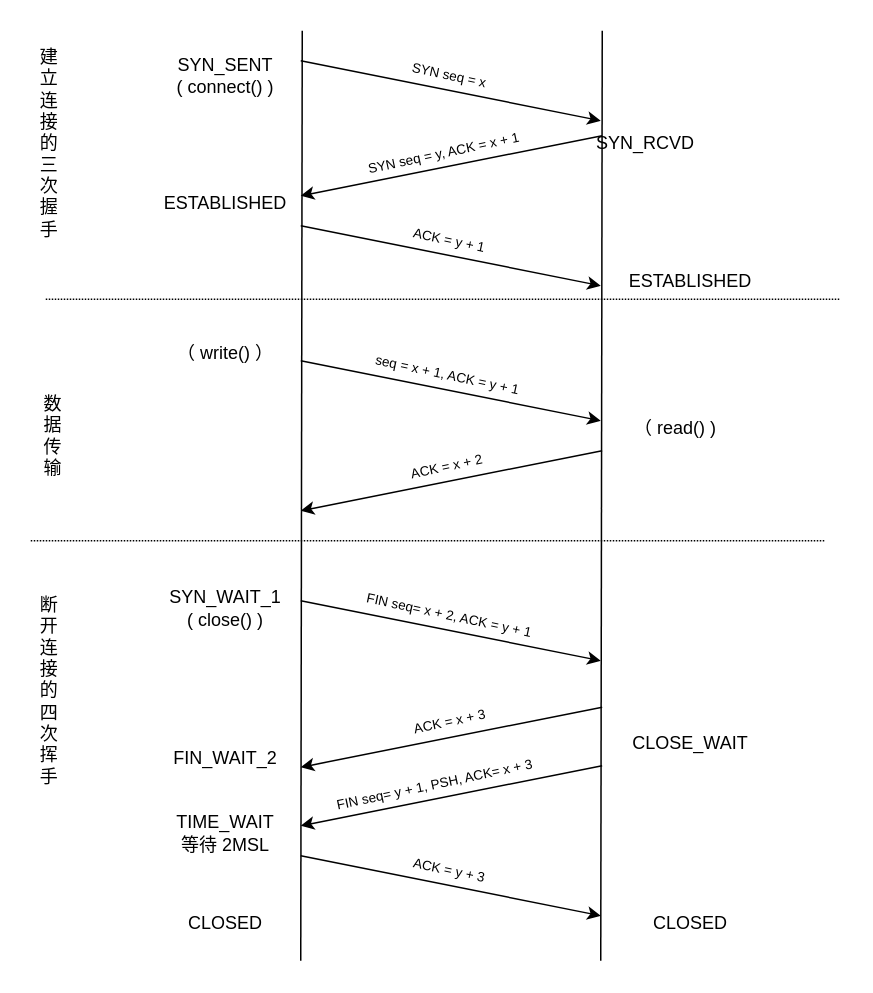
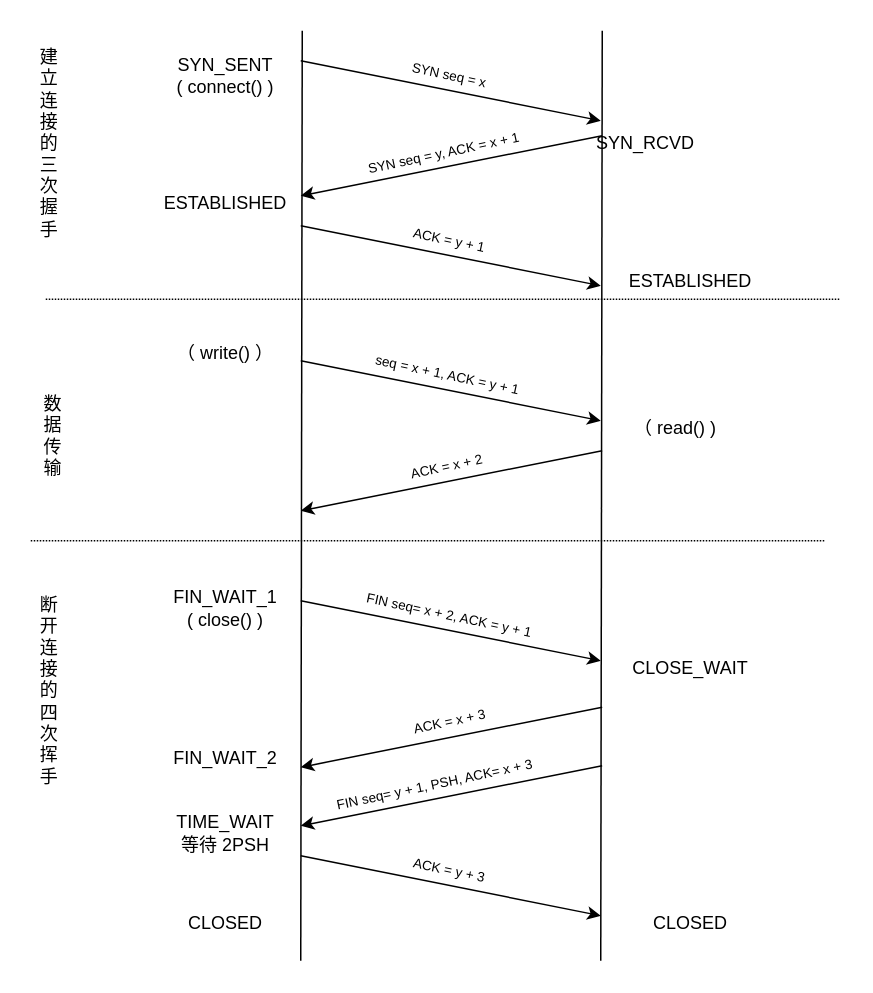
node "SYN_WAIT_1 ( close() )": label "SYN_WAIT_1 ( close() )" -> "FIN_WAIT_1 ( close() )"
node "CLOSE_WAIT": moved (691, 743) -> (691, 668)
node "TIME_WAIT 等待 2MSL": label "TIME_WAIT 等待 2MSL" -> "TIME_WAIT 等待 2PSH"
